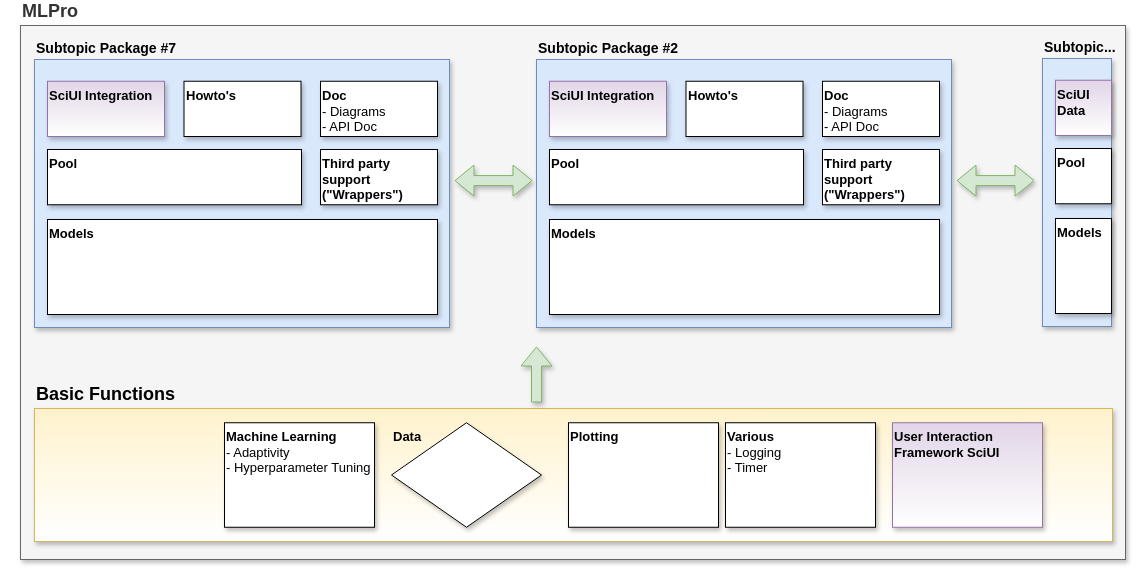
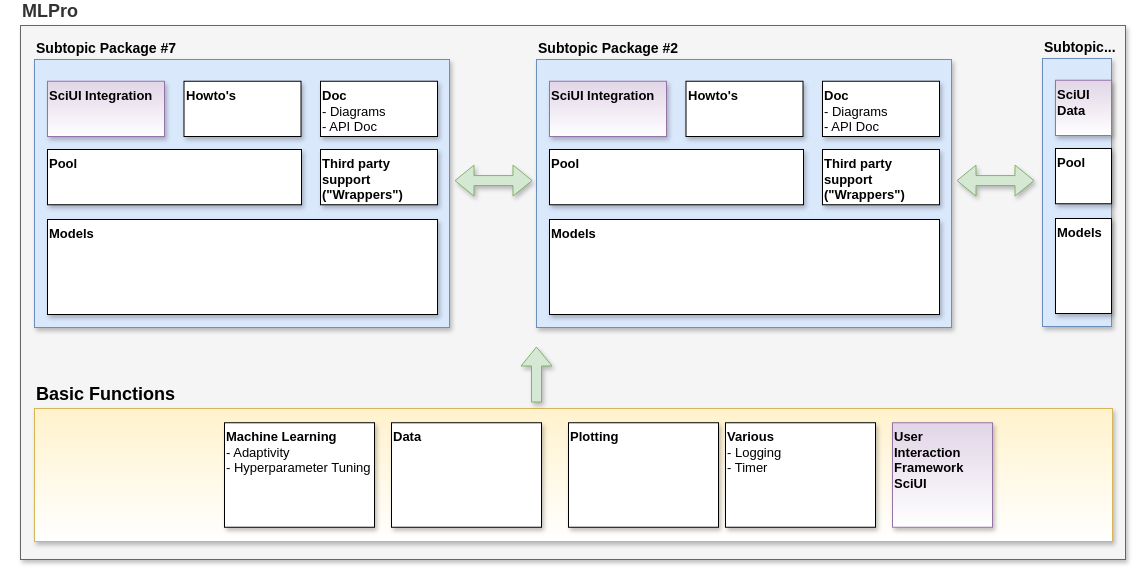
node "Data": shape diamond -> rectangle
node "User Interaction Framework SciUI": size 150x105 -> 100x105
